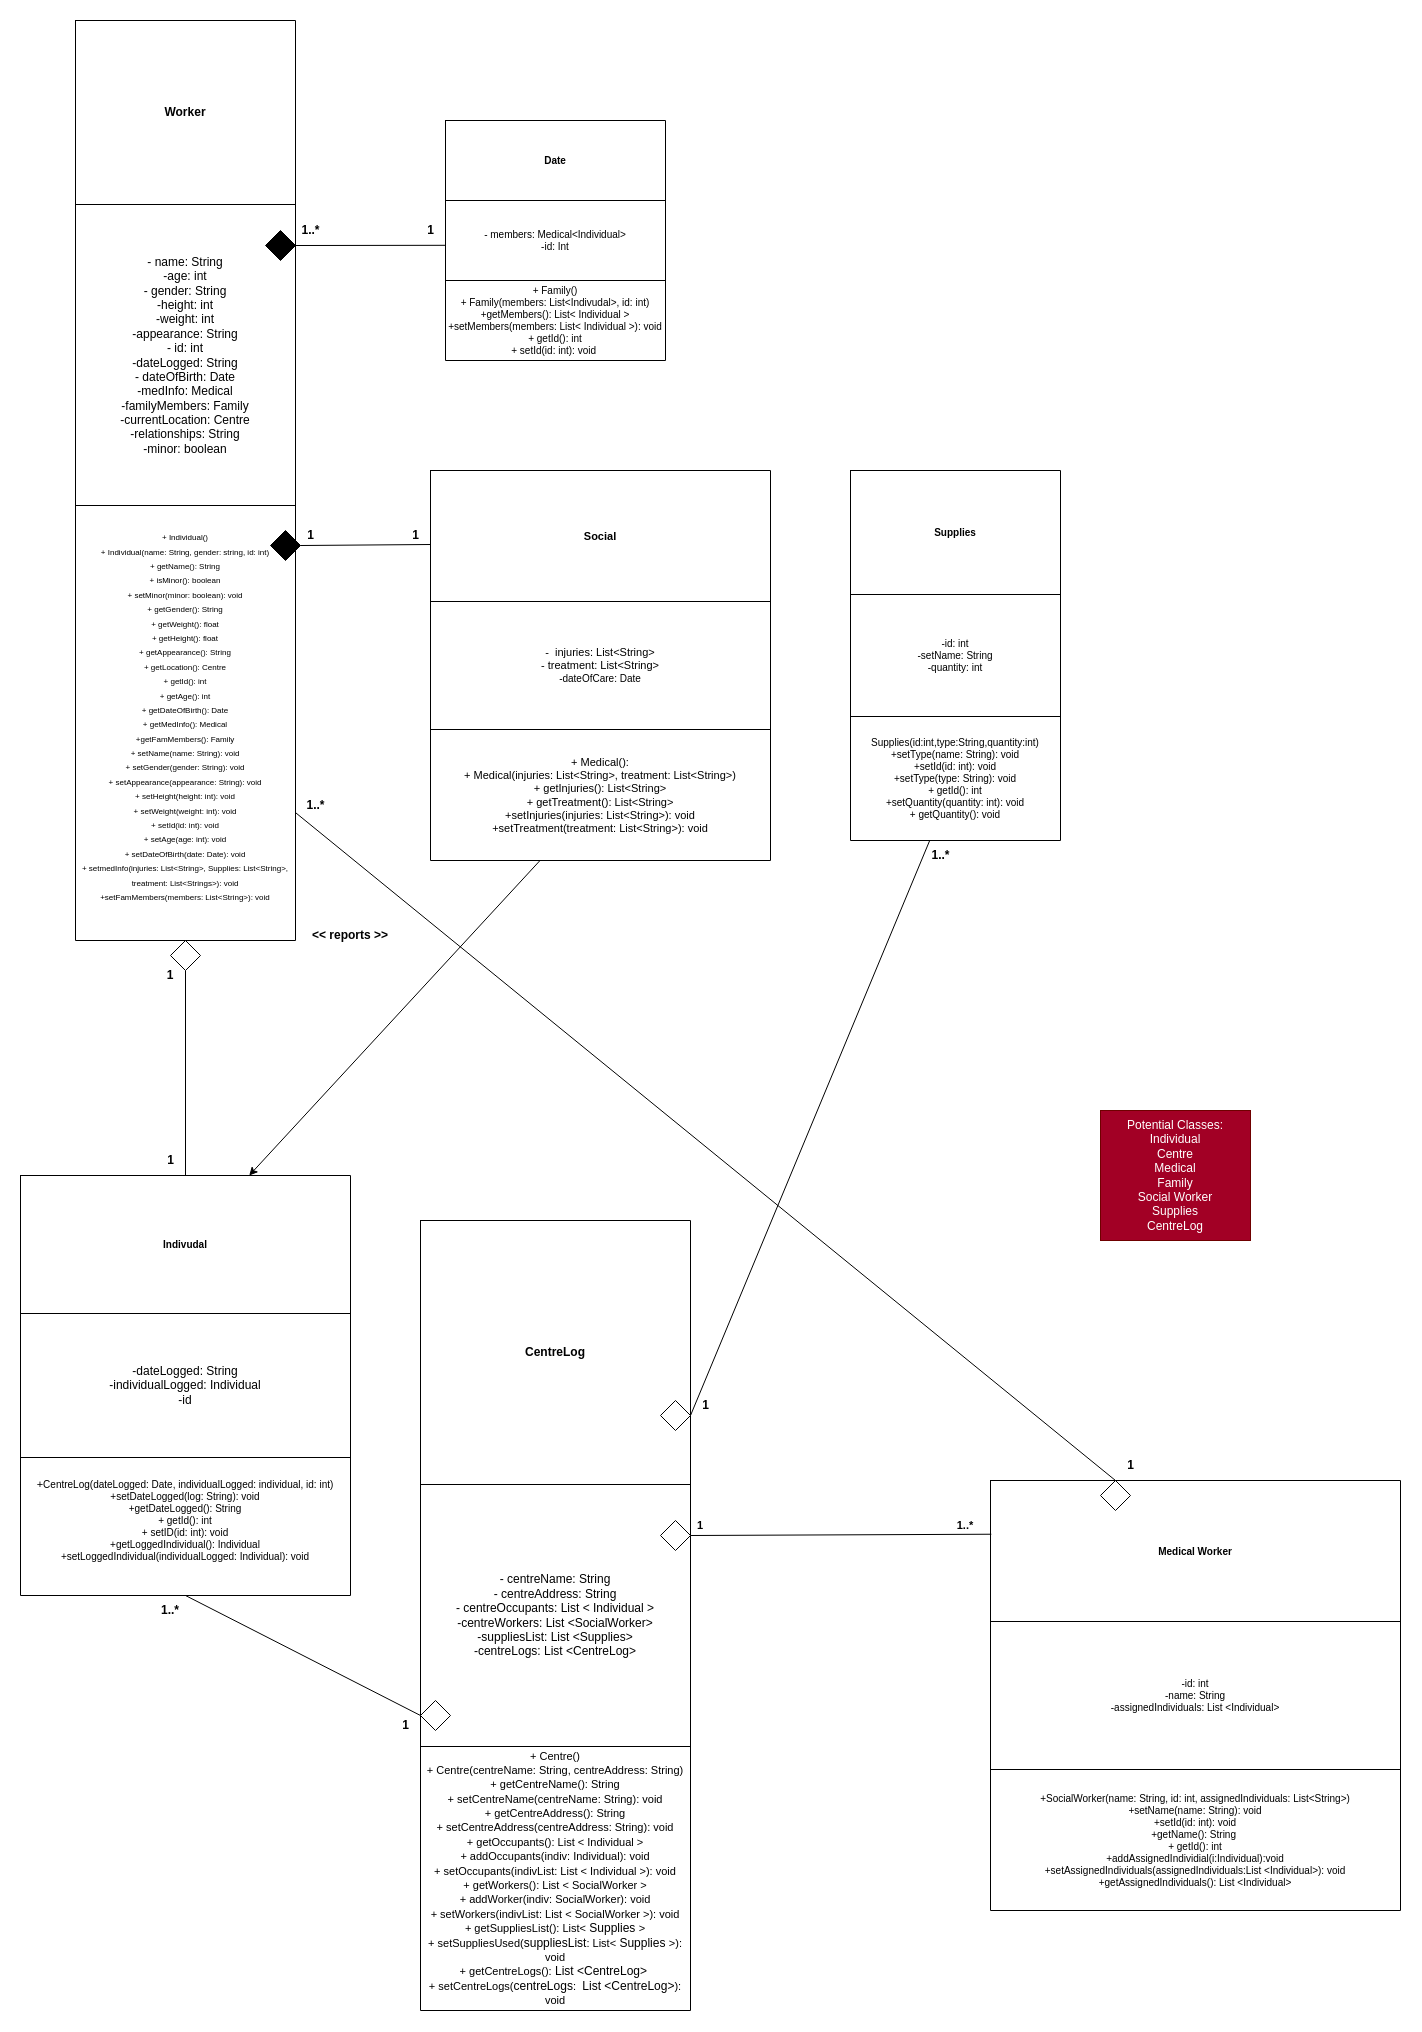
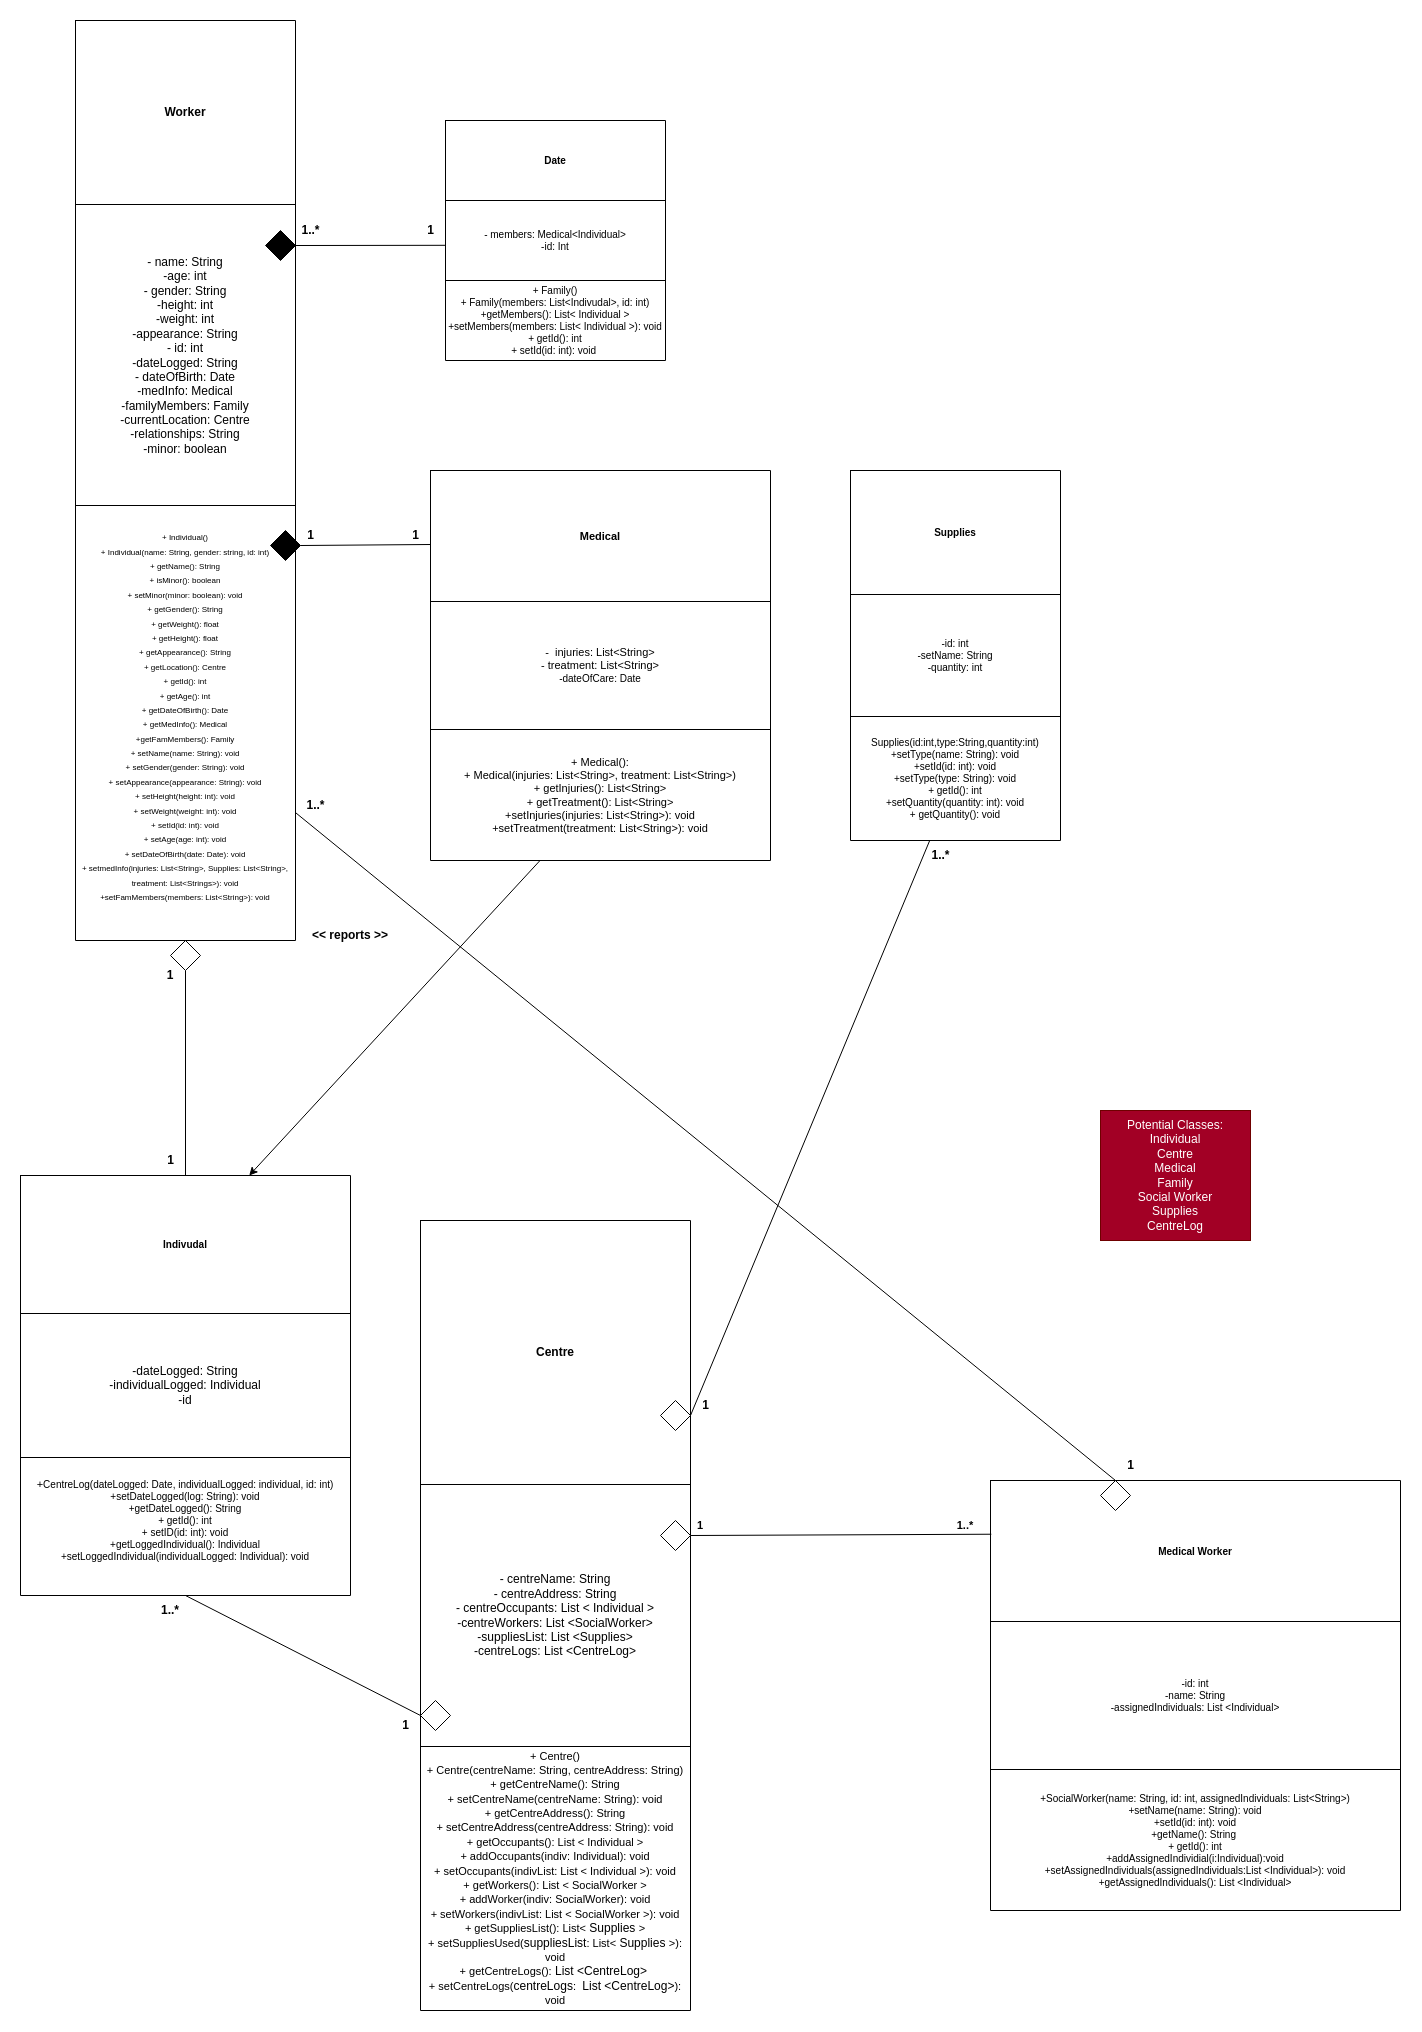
node "Social": label "Social" -> "Medical"
node "CentreLog": label "CentreLog" -> "Centre"
